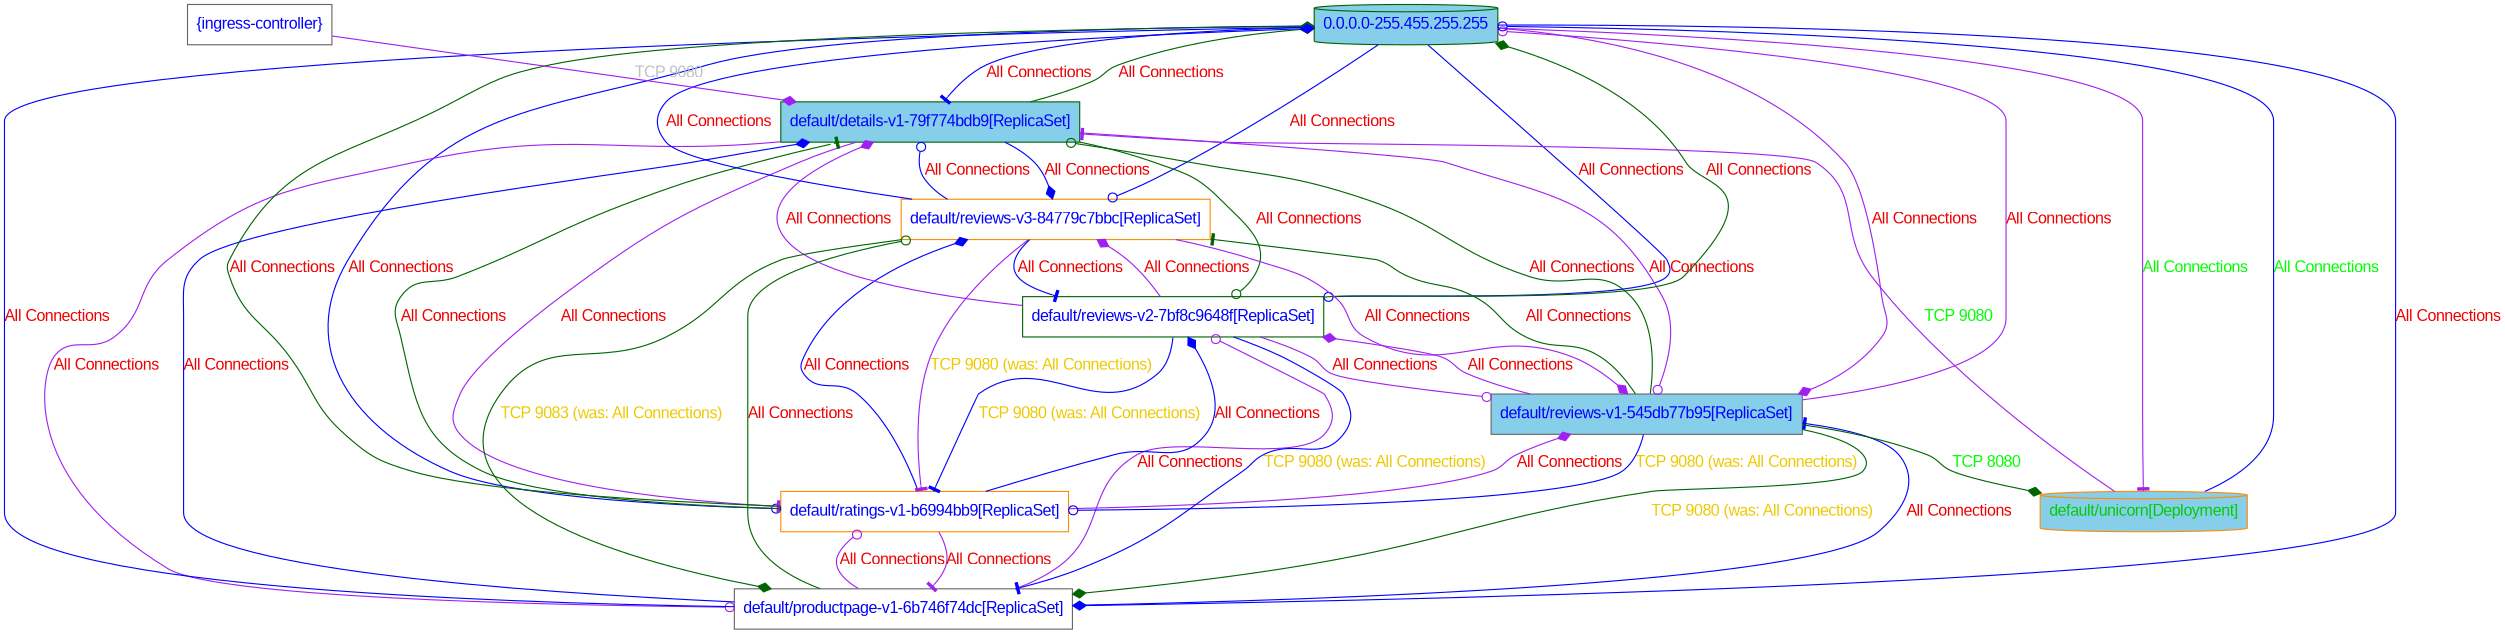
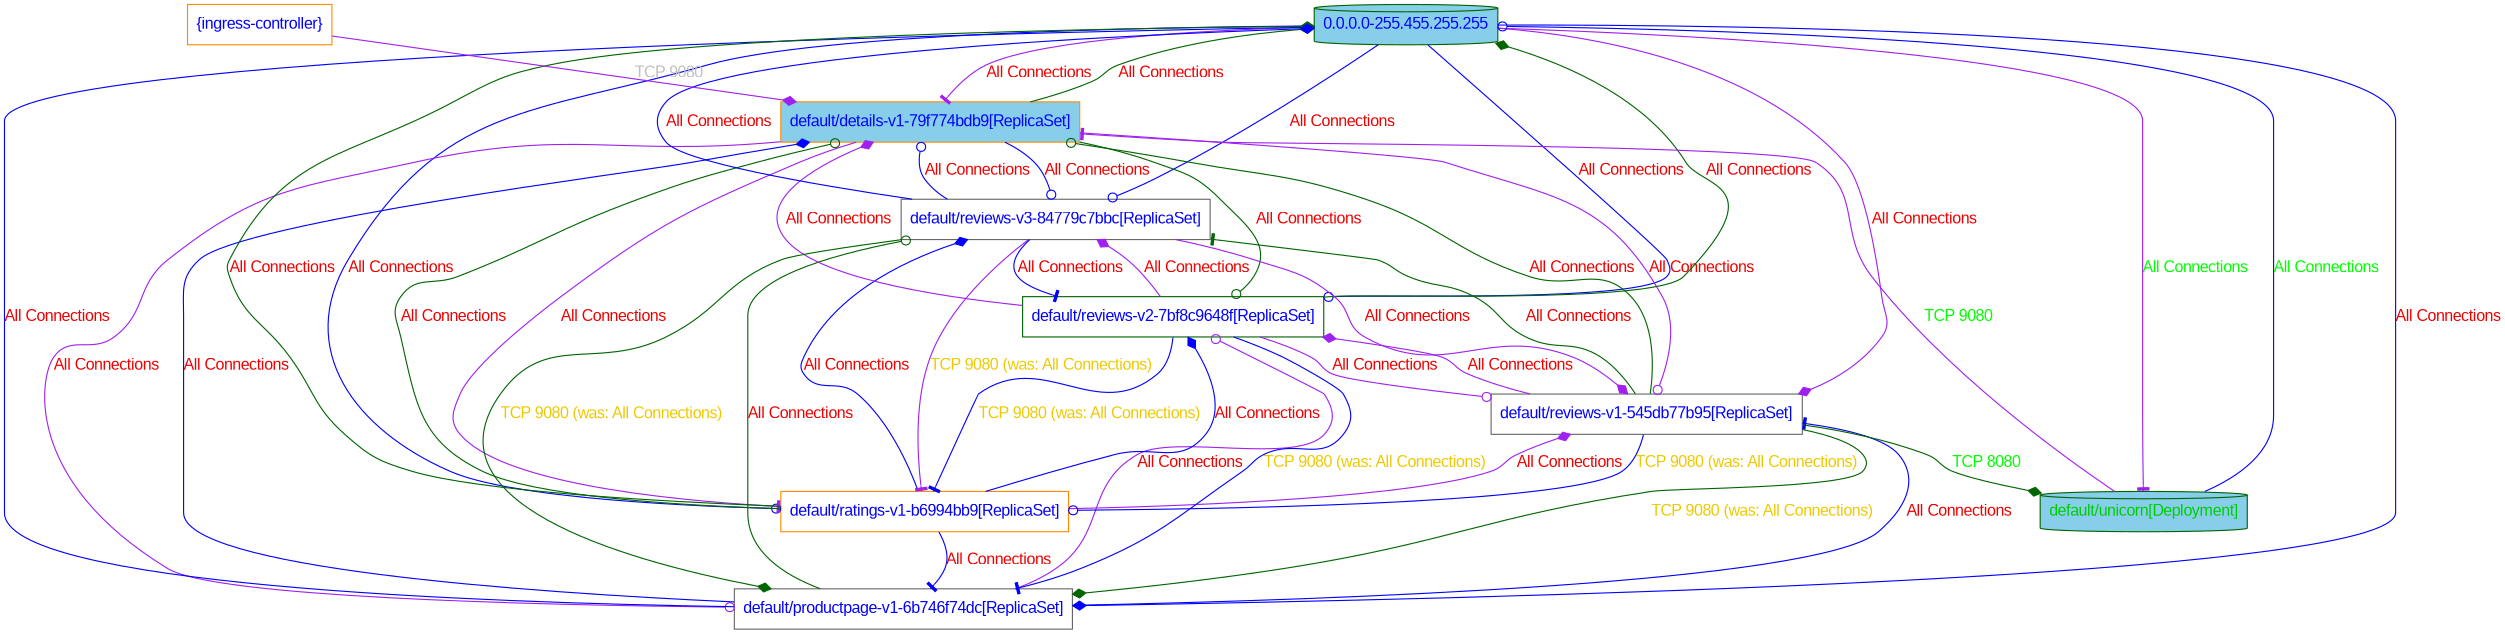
node "{ingress-controller}": color gray40 -> darkorange
edge "0.0.0.0-255.455.255.255" -> "default/details-v1-79f774bdb9[ReplicaSet]": color blue -> purple
edge "default/reviews-v1-545db77b95[ReplicaSet]" -> "0.0.0.0-255.455.255.255": removed, label "All Connections"
node "default/details-v1-79f774bdb9[ReplicaSet]": color darkgreen -> darkorange
edge "default/details-v1-79f774bdb9[ReplicaSet]" -> "default/reviews-v3-84779c7bbc[ReplicaSet]": arrowhead diamond -> odot
node "default/reviews-v3-84779c7bbc[ReplicaSet]": color darkorange -> gray40
edge "default/ratings-v1-b6994bb9[ReplicaSet]" -> "default/details-v1-79f774bdb9[ReplicaSet]": arrowhead tee -> odot
edge "default/reviews-v3-84779c7bbc[ReplicaSet]" -> "default/productpage-v1-6b746f74dc[ReplicaSet]": label "TCP 9083 (was: All Connections)" -> "TCP 9080 (was: All Connections)"
node "default/reviews-v1-545db77b95[ReplicaSet]": fillcolor skyblue -> white
node "default/unicorn[Deployment]": color darkorange -> darkgreen
edge "default/ratings-v1-b6994bb9[ReplicaSet]" -> "default/productpage-v1-6b746f74dc[ReplicaSet]": color purple -> blue
edge "default/productpage-v1-6b746f74dc[ReplicaSet]" -> "default/ratings-v1-b6994bb9[ReplicaSet]": removed, label "All Connections"
